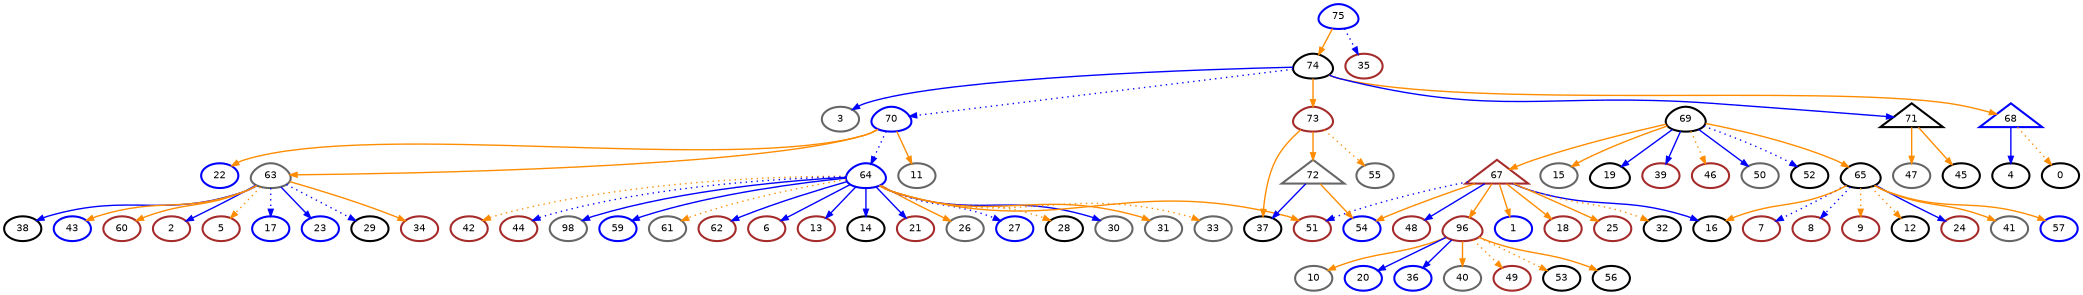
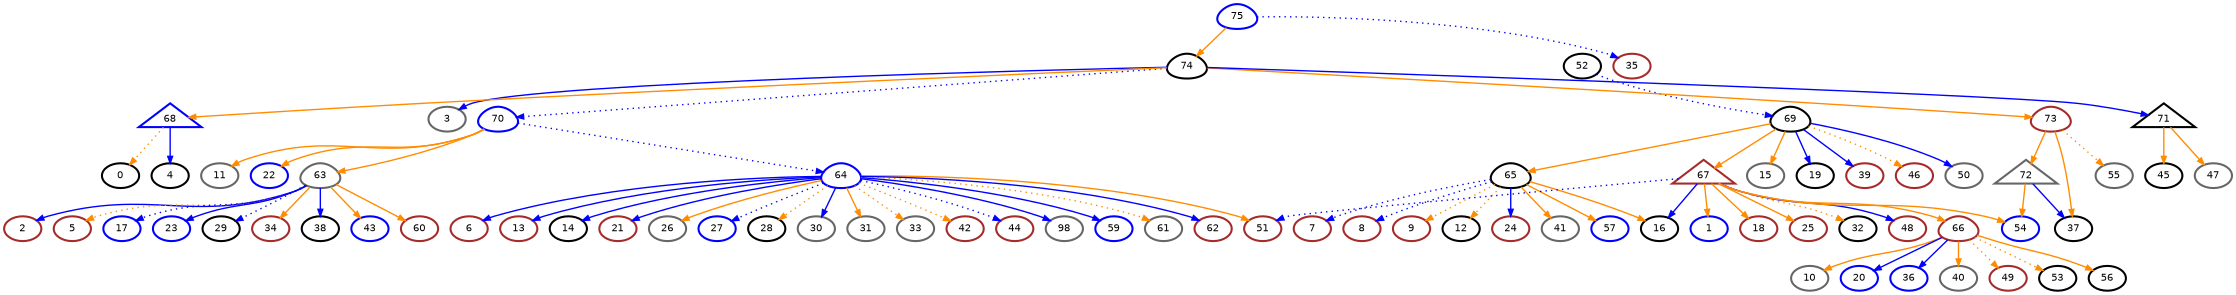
edge "69" -> "52": reversed
node "19": shape egg -> ellipse
node "96": label "96" -> "66"
